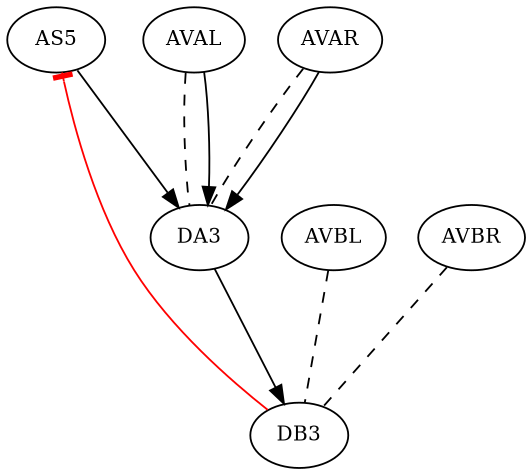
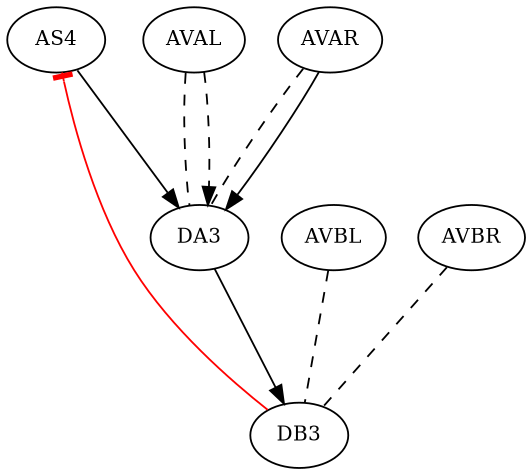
node "AS5": label "AS5" -> "AS4"
edge "AVAL" -> "DA3": style solid -> dashed
